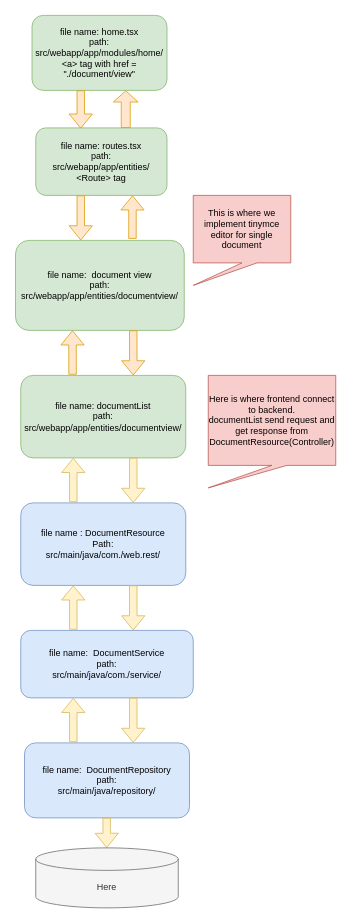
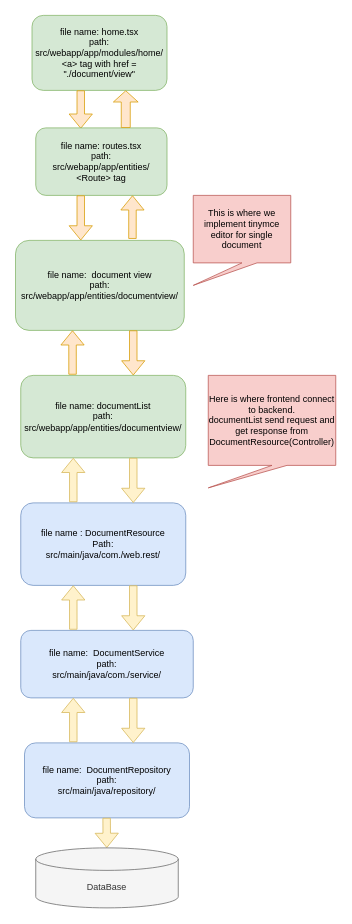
node "Here": label "Here" -> "DataBase"
